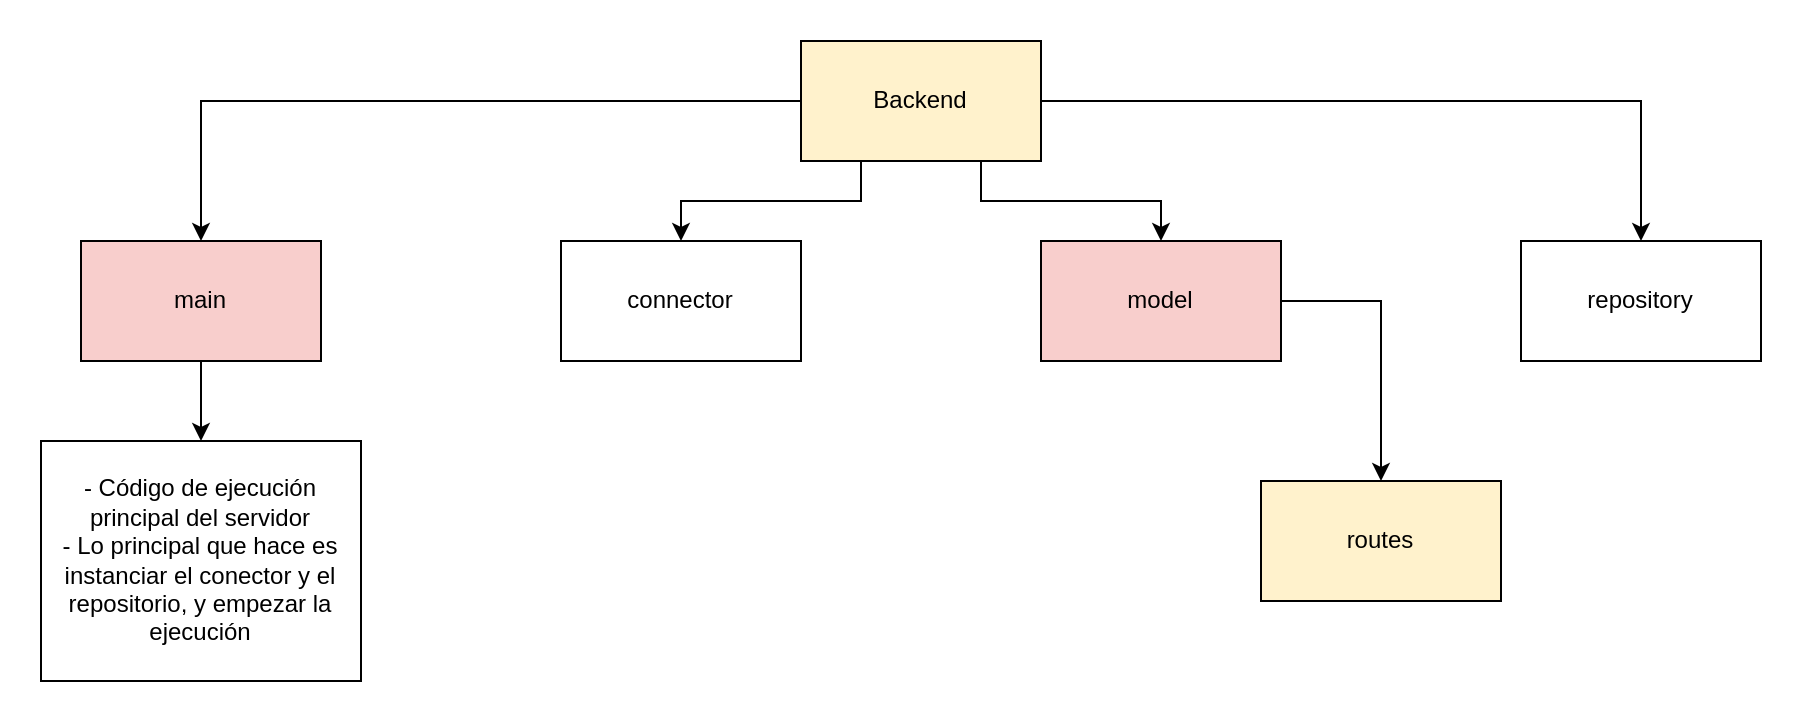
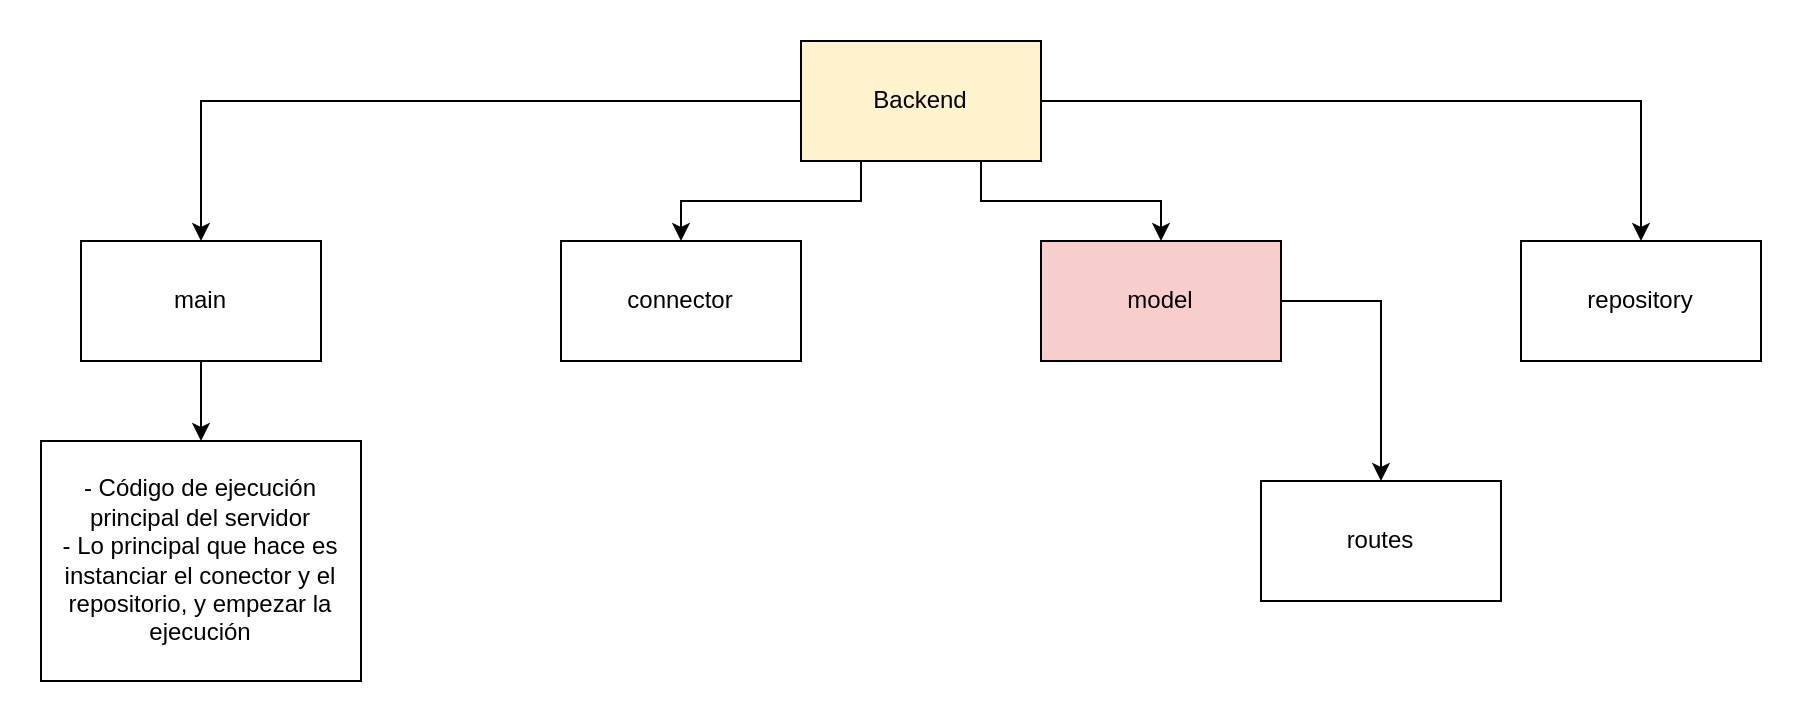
node "main": fillcolor #f8cecc -> #ffffff
node "routes": fillcolor #fff2cc -> #ffffff
